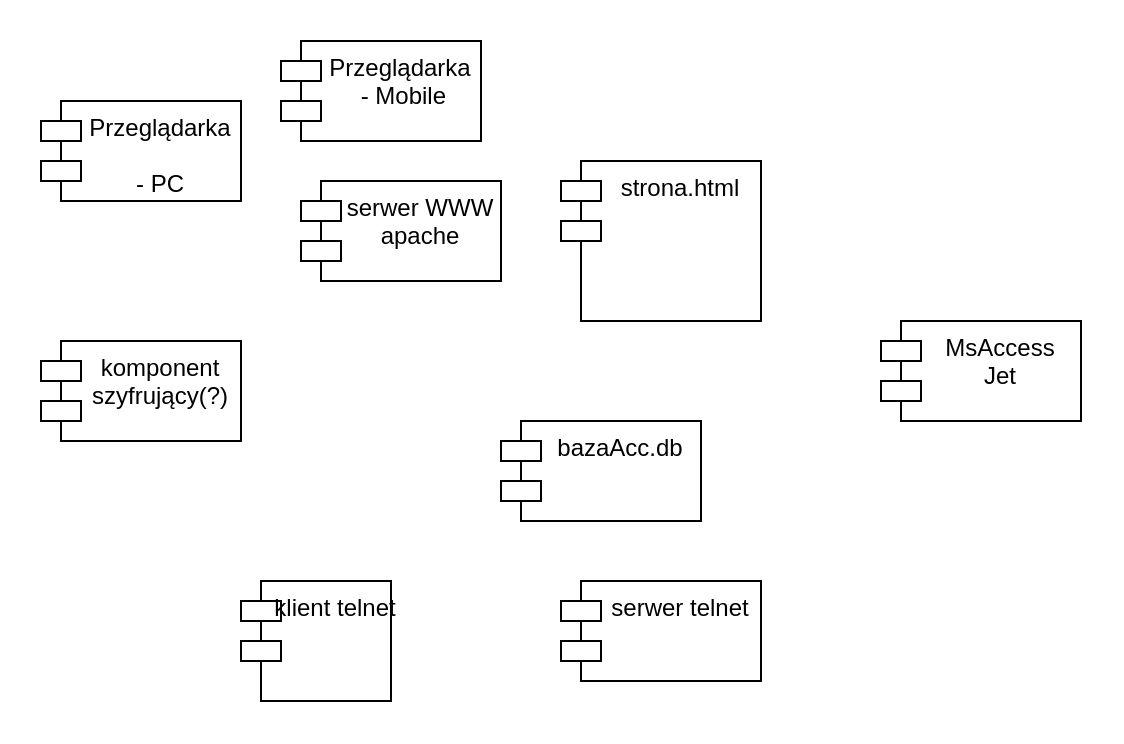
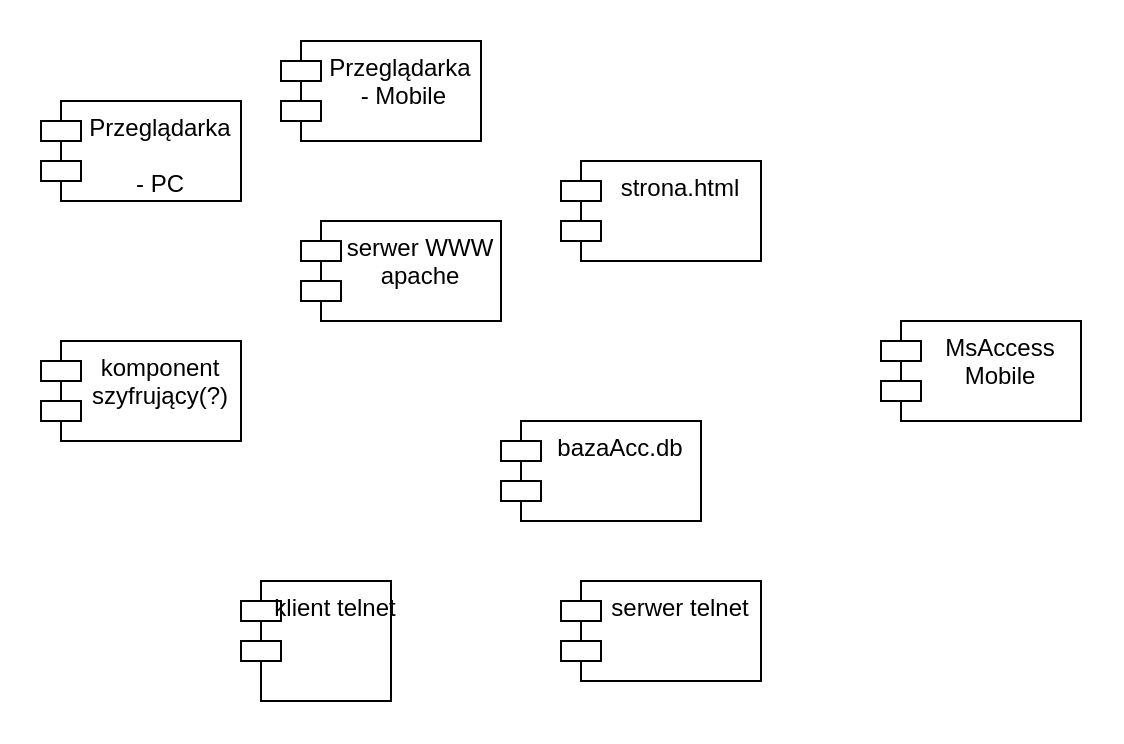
node "serwer WWW apache": moved (401, 231) -> (401, 271)
node "strona.html": size 200x160 -> 200x100
node "MsAccess Jet": label "MsAccess Jet" -> "MsAccess Mobile"
